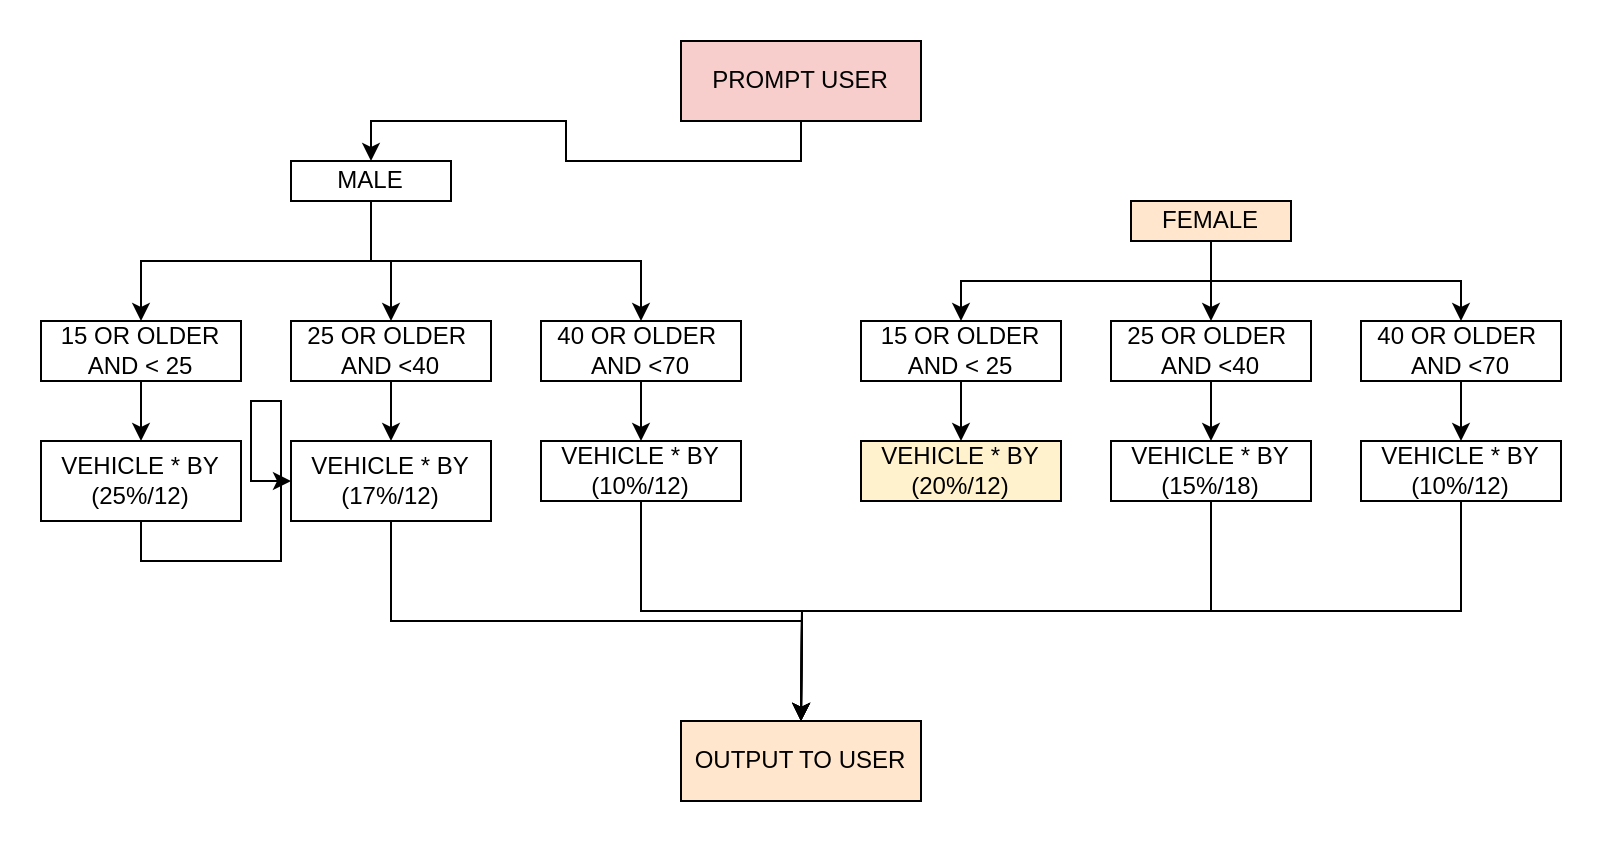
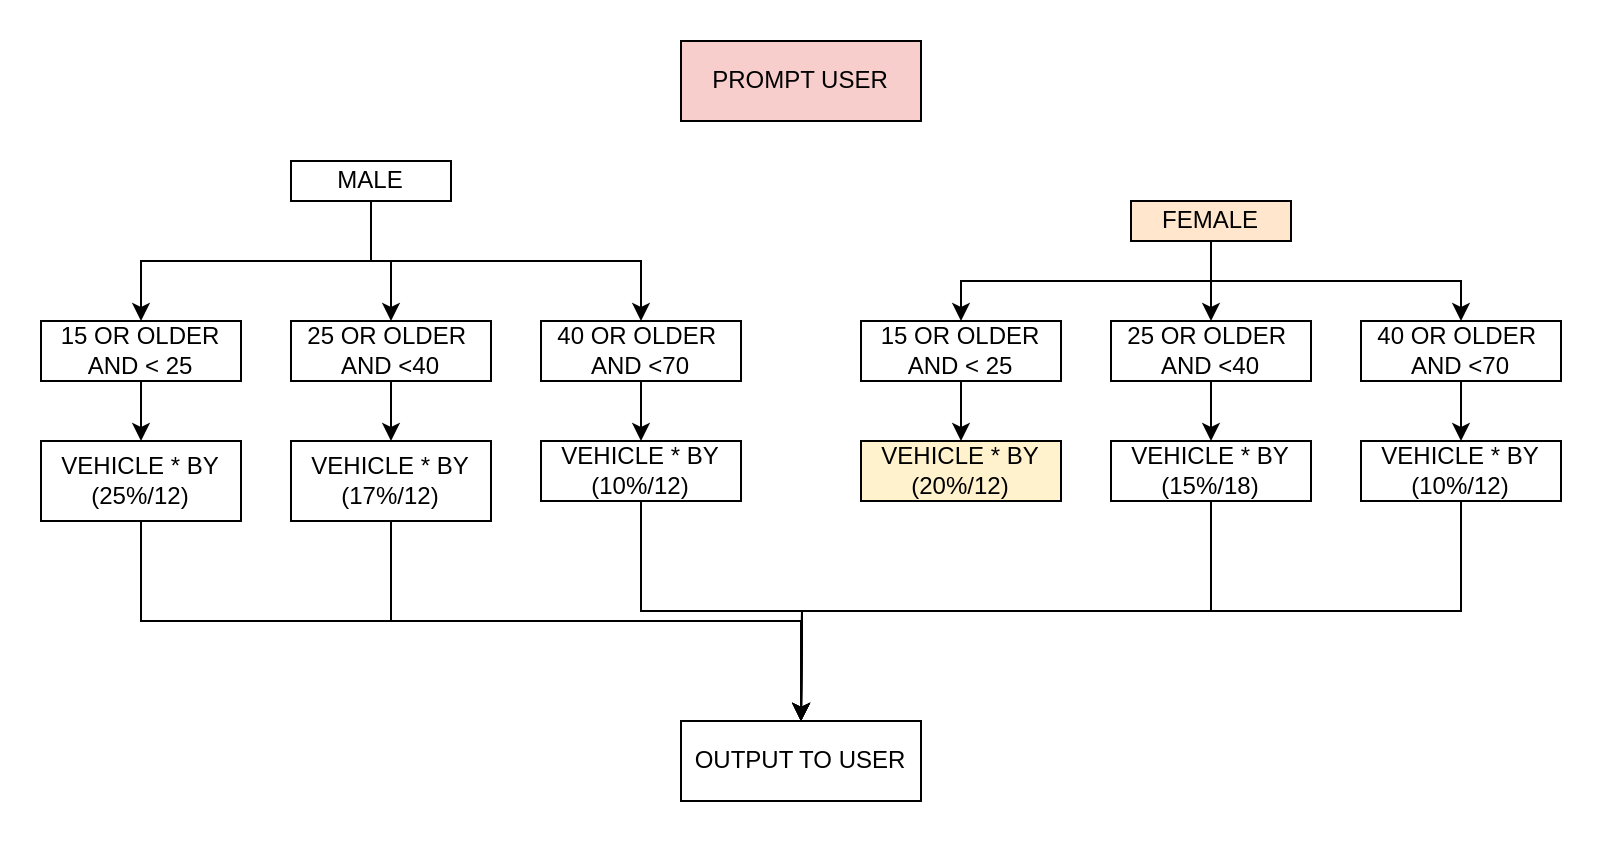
edge "PROMPT USER" -> "MALE": removed
edge "VEHICLE * BY (25%/12)" -> "VEHICLE * BY (17%/12)": now "VEHICLE * BY (25%/12)" -> "OUTPUT TO USER"
node "OUTPUT TO USER": fillcolor #ffe6cc -> #ffffff
